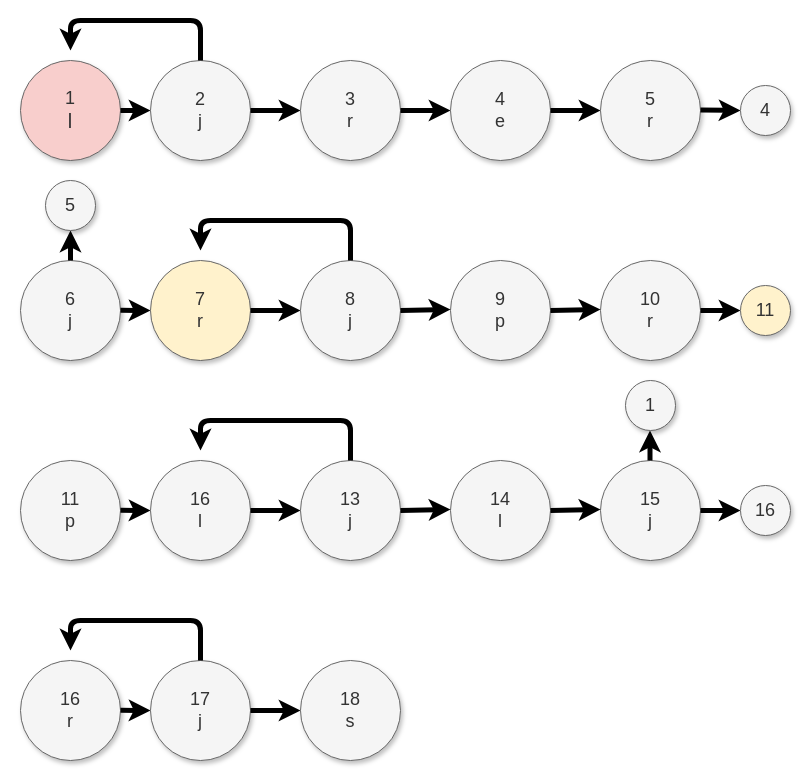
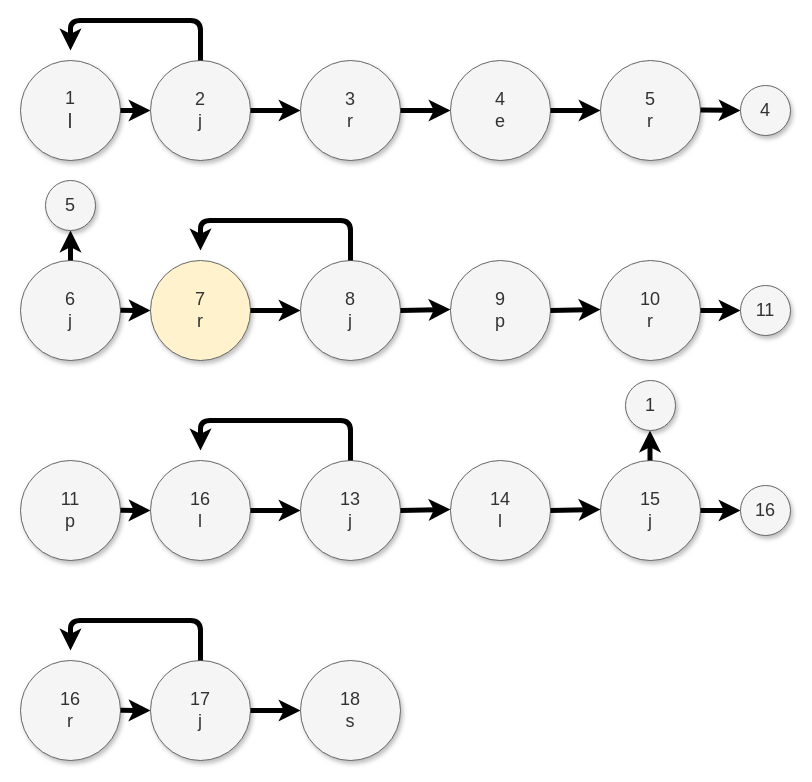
node "1 l": fillcolor #f8cecc -> #f5f5f5
node "11": fillcolor #fff2cc -> #f5f5f5
